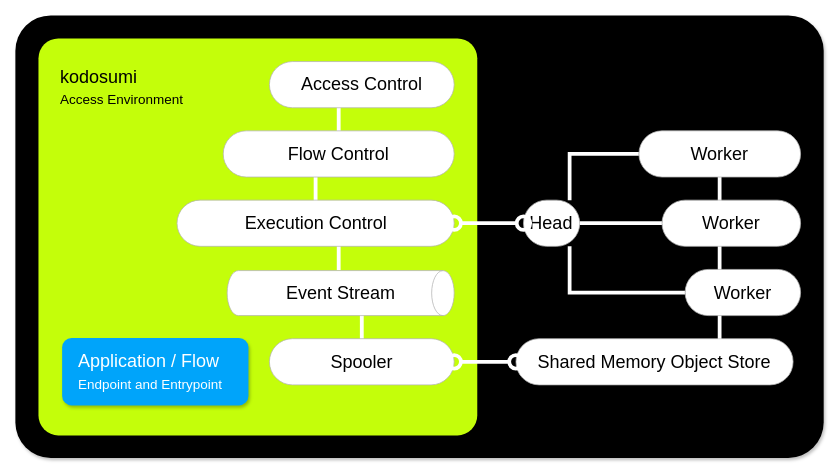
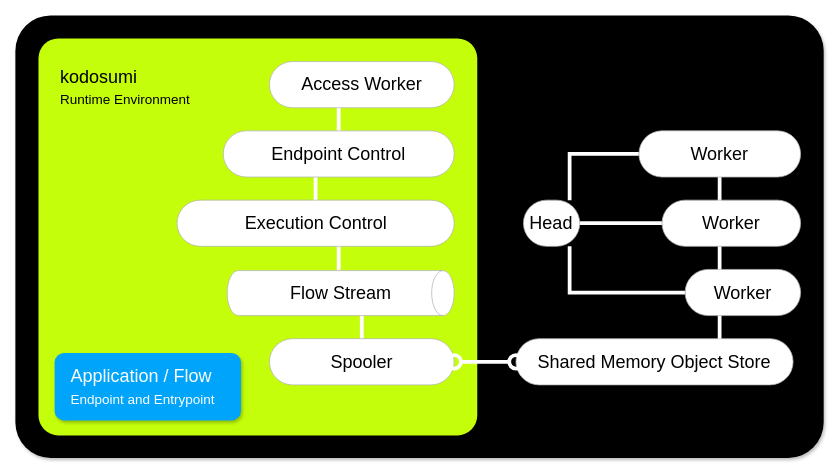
node "Access Control": label "Access Control" -> "Access Worker"
node "kodosumi Access Environment": label "kodosumi Access Environment" -> "kodosumi Runtime Environment"
node "Flow Control": label "Flow Control" -> "Endpoint Control"
edge "Execution Control" -- "Head": removed
node "Event Stream": label "Event Stream" -> "Flow Stream"
node "Application / Flow Endpoint and Entrypoint": moved (155, 372) -> (148, 387)
